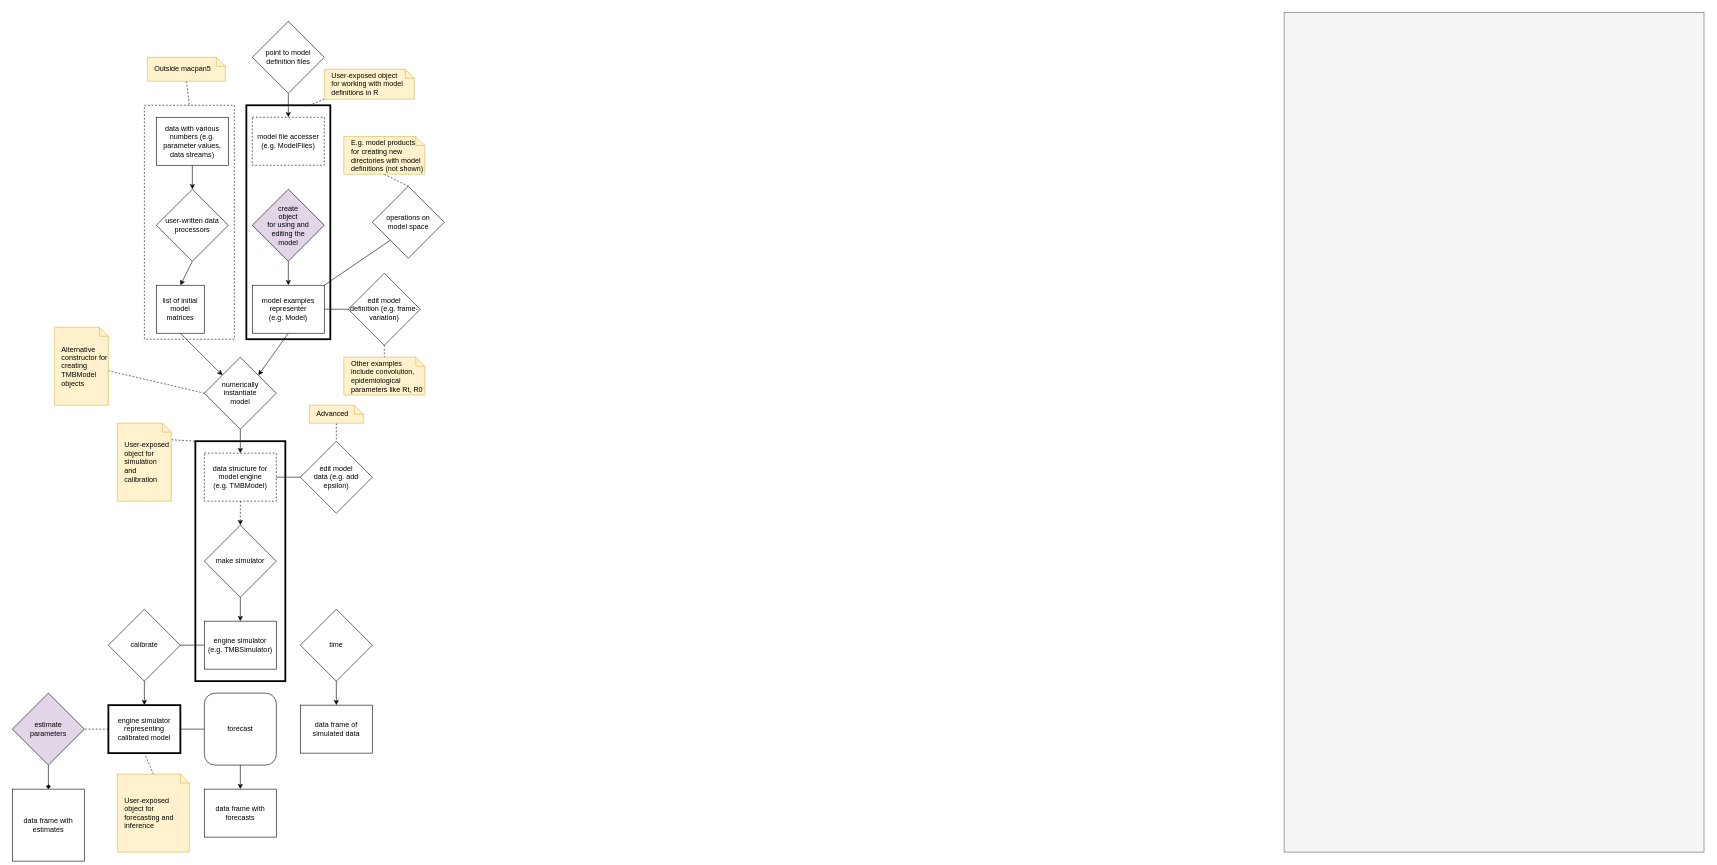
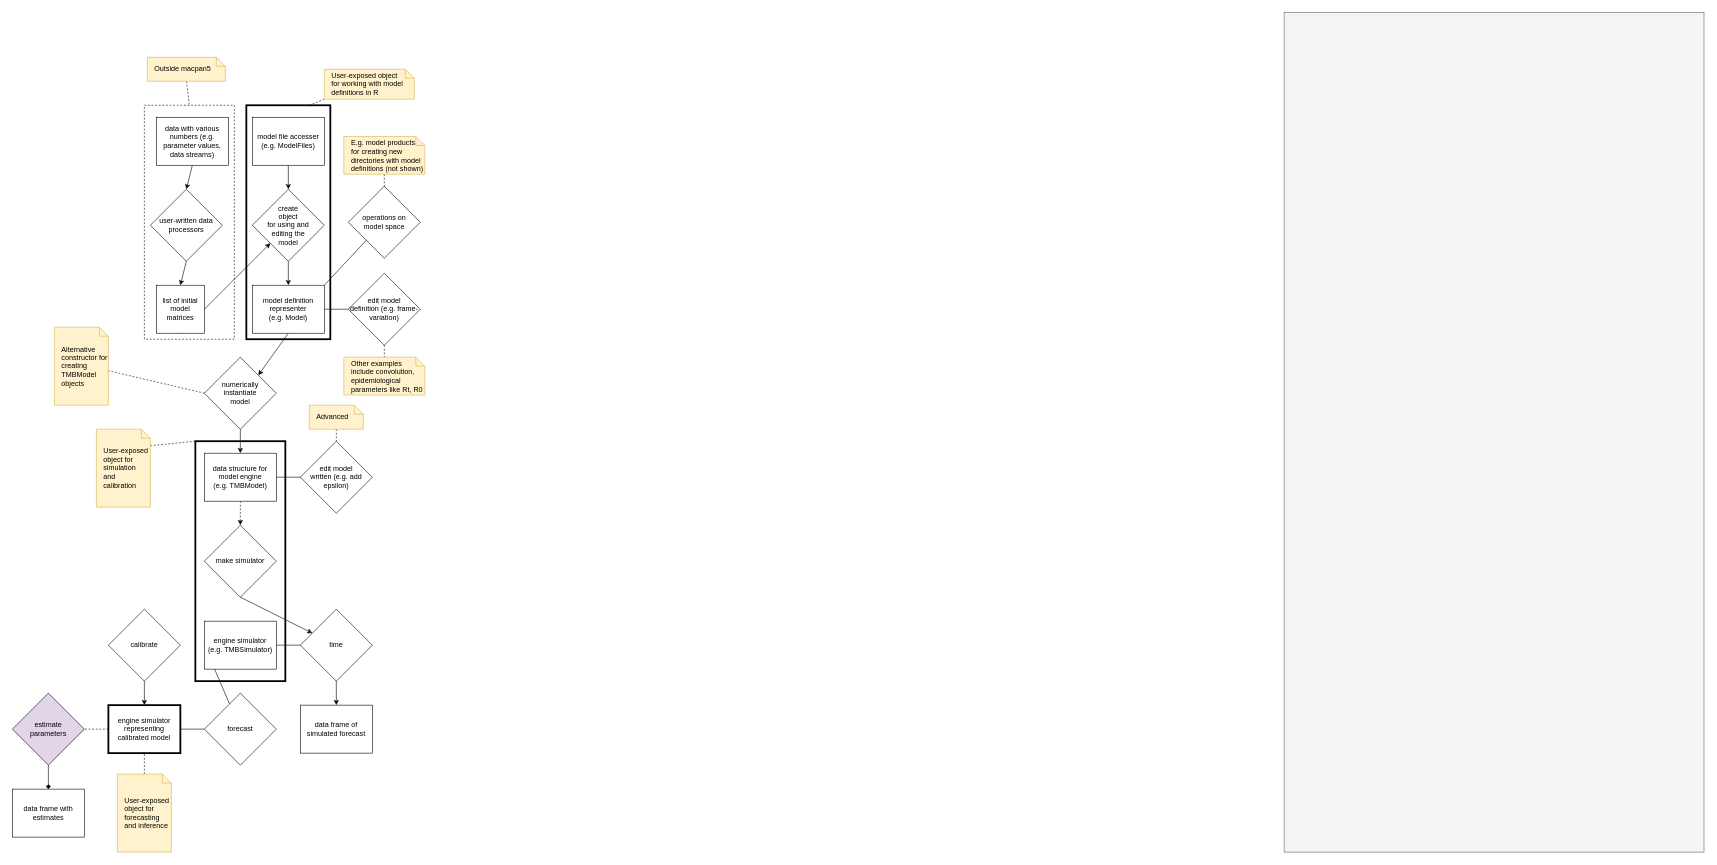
node "point to model definition files": removed
edge "point to model definition files" -> "model file accesser (e.g. ModelFiles)": removed
node "model file accesser (e.g. ModelFiles)": style dashed -> solid
edge "model file accesser (e.g. ModelFiles)" -> "create object for using and editing the model": added
node "operations on model space": moved (408, 222) -> (384, 222)
node "user-written data processors": moved (192, 225) -> (186, 225)
node "create object for using and editing the model": fillcolor #e1d5e7 -> #ffffff
node "model examples representer (e.g. Model)": label "model examples representer (e.g. Model)" -> "model definition representer (e.g. Model)"
edge "list of initial model matrices" -> "numerically instantiate model": now "list of initial model matrices" -> "create object for using and editing the model"
node "Advanced": size 54x18 -> 54x24
node "User-exposed object for simulation and calibration": moved (144, 462) -> (123, 468)
node "data structure for model engine (e.g. TMBModel)": style dashed -> solid
node "edit model data (e.g. add epsilon)": label "edit model data (e.g. add epsilon)" -> "edit model written (e.g. add epsilon)"
edge "make simulator" -> "engine simulator (e.g. TMBSimulator)": now "make simulator" -> "time"
edge "calibrate" -- "engine simulator (e.g. TMBSimulator)": now "forecast" -- "engine simulator (e.g. TMBSimulator)"
edge "engine simulator (e.g. TMBSimulator)" -- "time": added
node "forecast": shape rounded rectangle -> diamond
node "data frame of simulated data": label "data frame of simulated data" -> "data frame of simulated forecast"
edge "forecast" -> "data frame with forecasts": removed
node "User-exposed object for forecasting and inference": size 72x78 -> 54x78
node "data frame with forecasts": removed
node "data frame with estimates": size 72x72 -> 72x48
